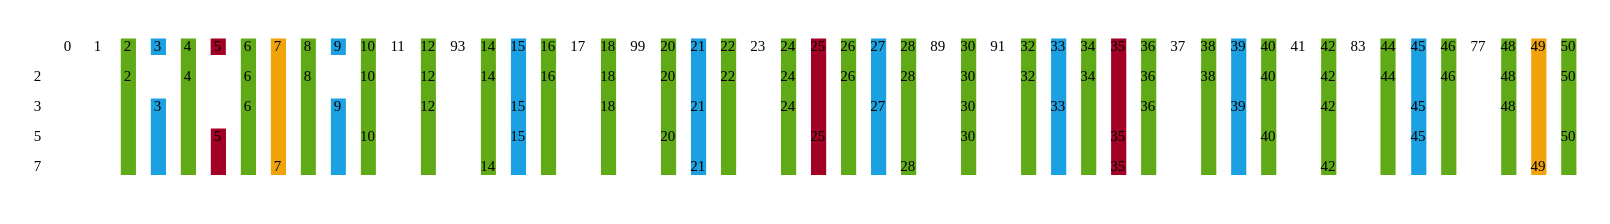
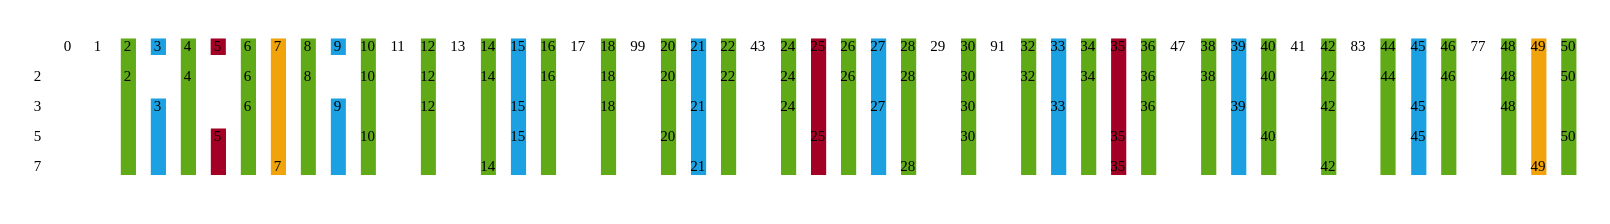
node "93": label "93" -> "13"
node "23": label "23" -> "43"
node "89": label "89" -> "29"
node "37": label "37" -> "47"
